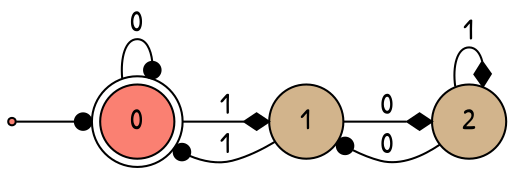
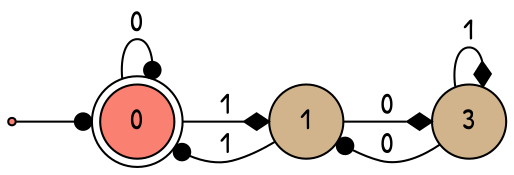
node "2": label "2" -> "3"
